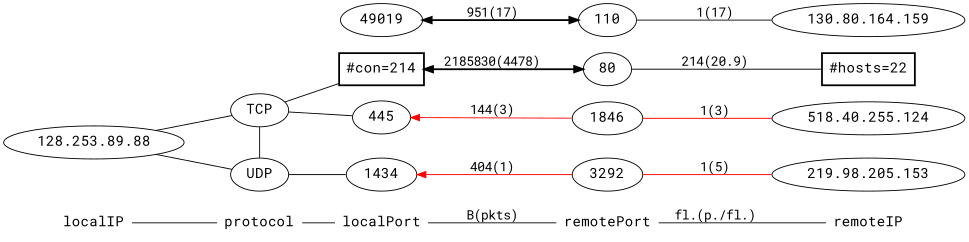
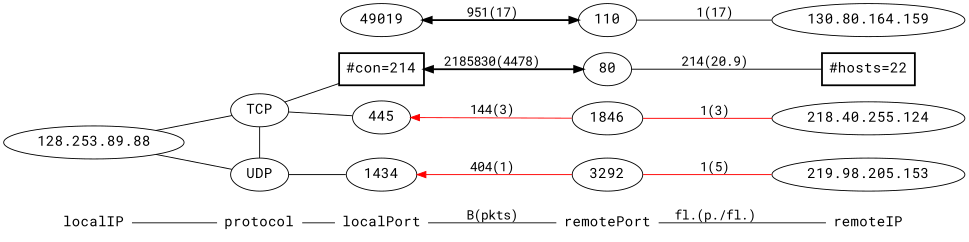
node "518.40.255.124": label "518.40.255.124" -> "218.40.255.124"
